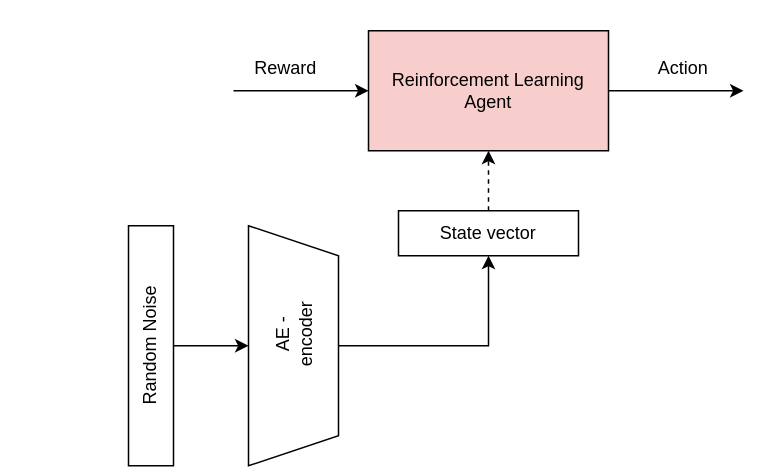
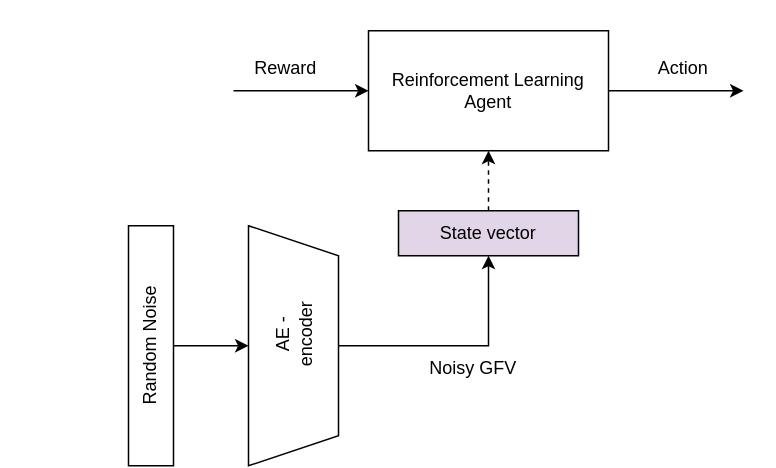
node "Reinforcement Learning Agent": fillcolor #f8cecc -> #ffffff
node "State vector": fillcolor #ffffff -> #e1d5e7
node "Noisy GFV": added
